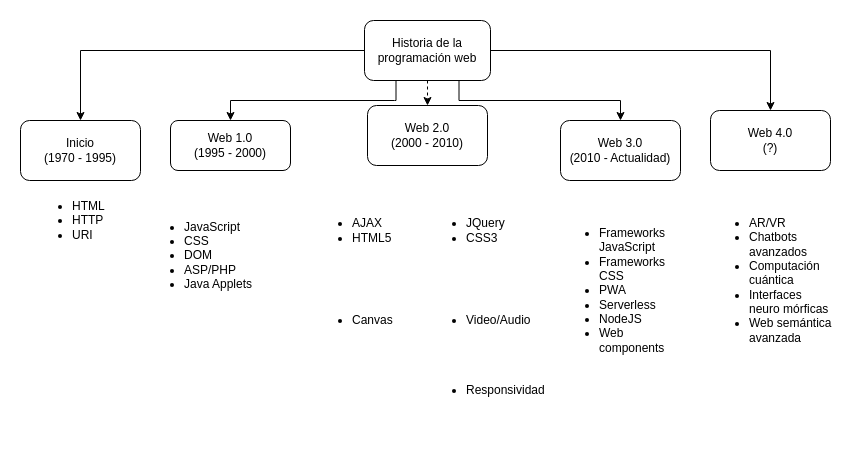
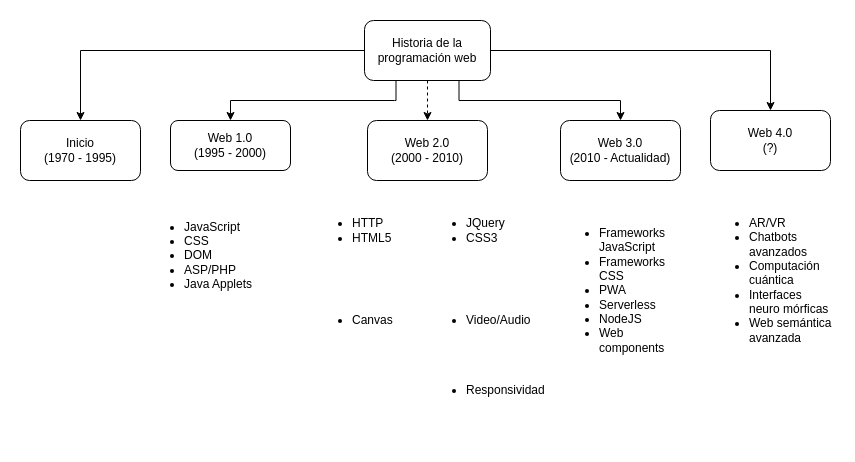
node "Web 2.0 (2000 - 2010)": moved (428, 136) -> (428, 151)
node "HTML HTTP URI": removed
node "AJAX HTML5": label "AJAX HTML5" -> "HTTP HTML5"
